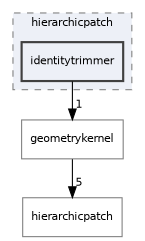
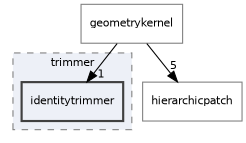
cluster "hierarchicpatch": label "hierarchicpatch" -> "trimmer"
edge "identitytrimmer" -> "geometrykernel": reversed
